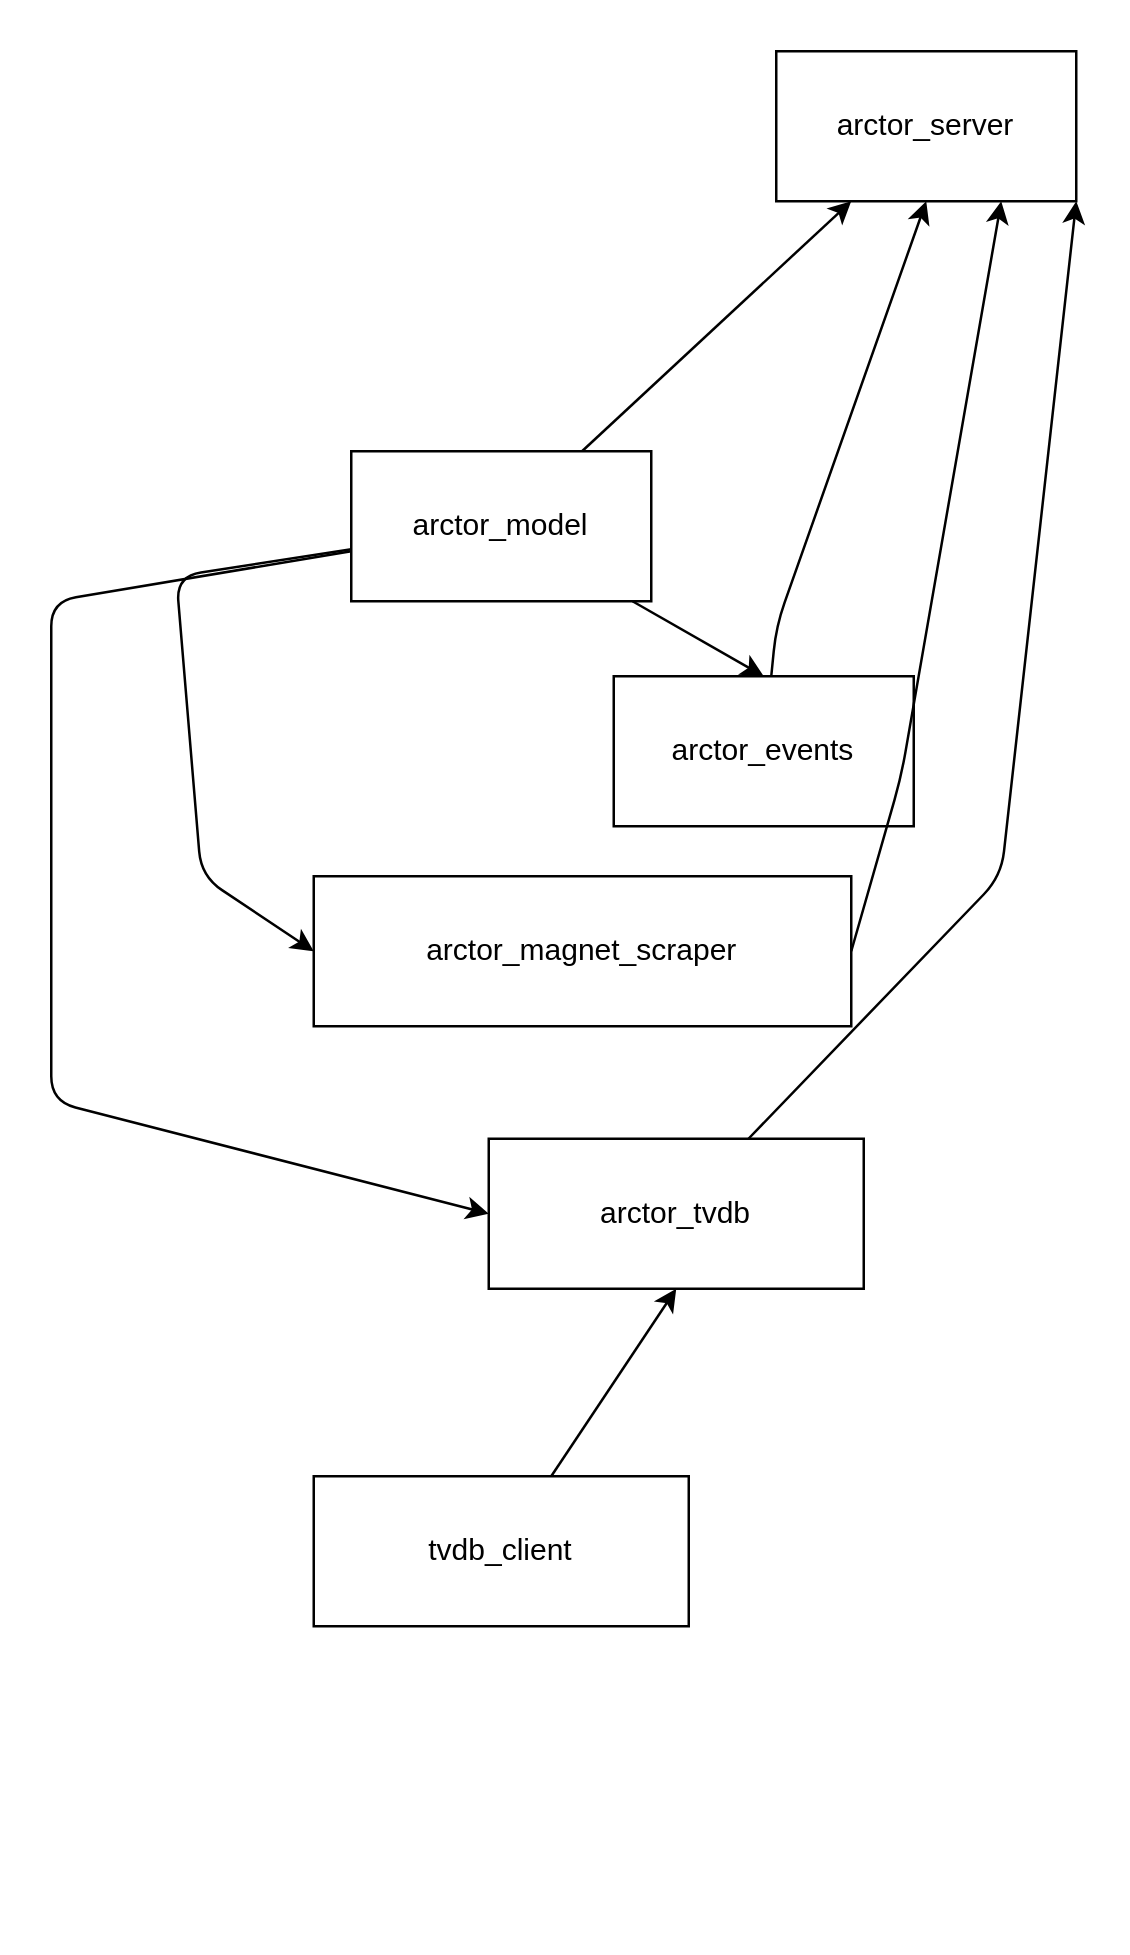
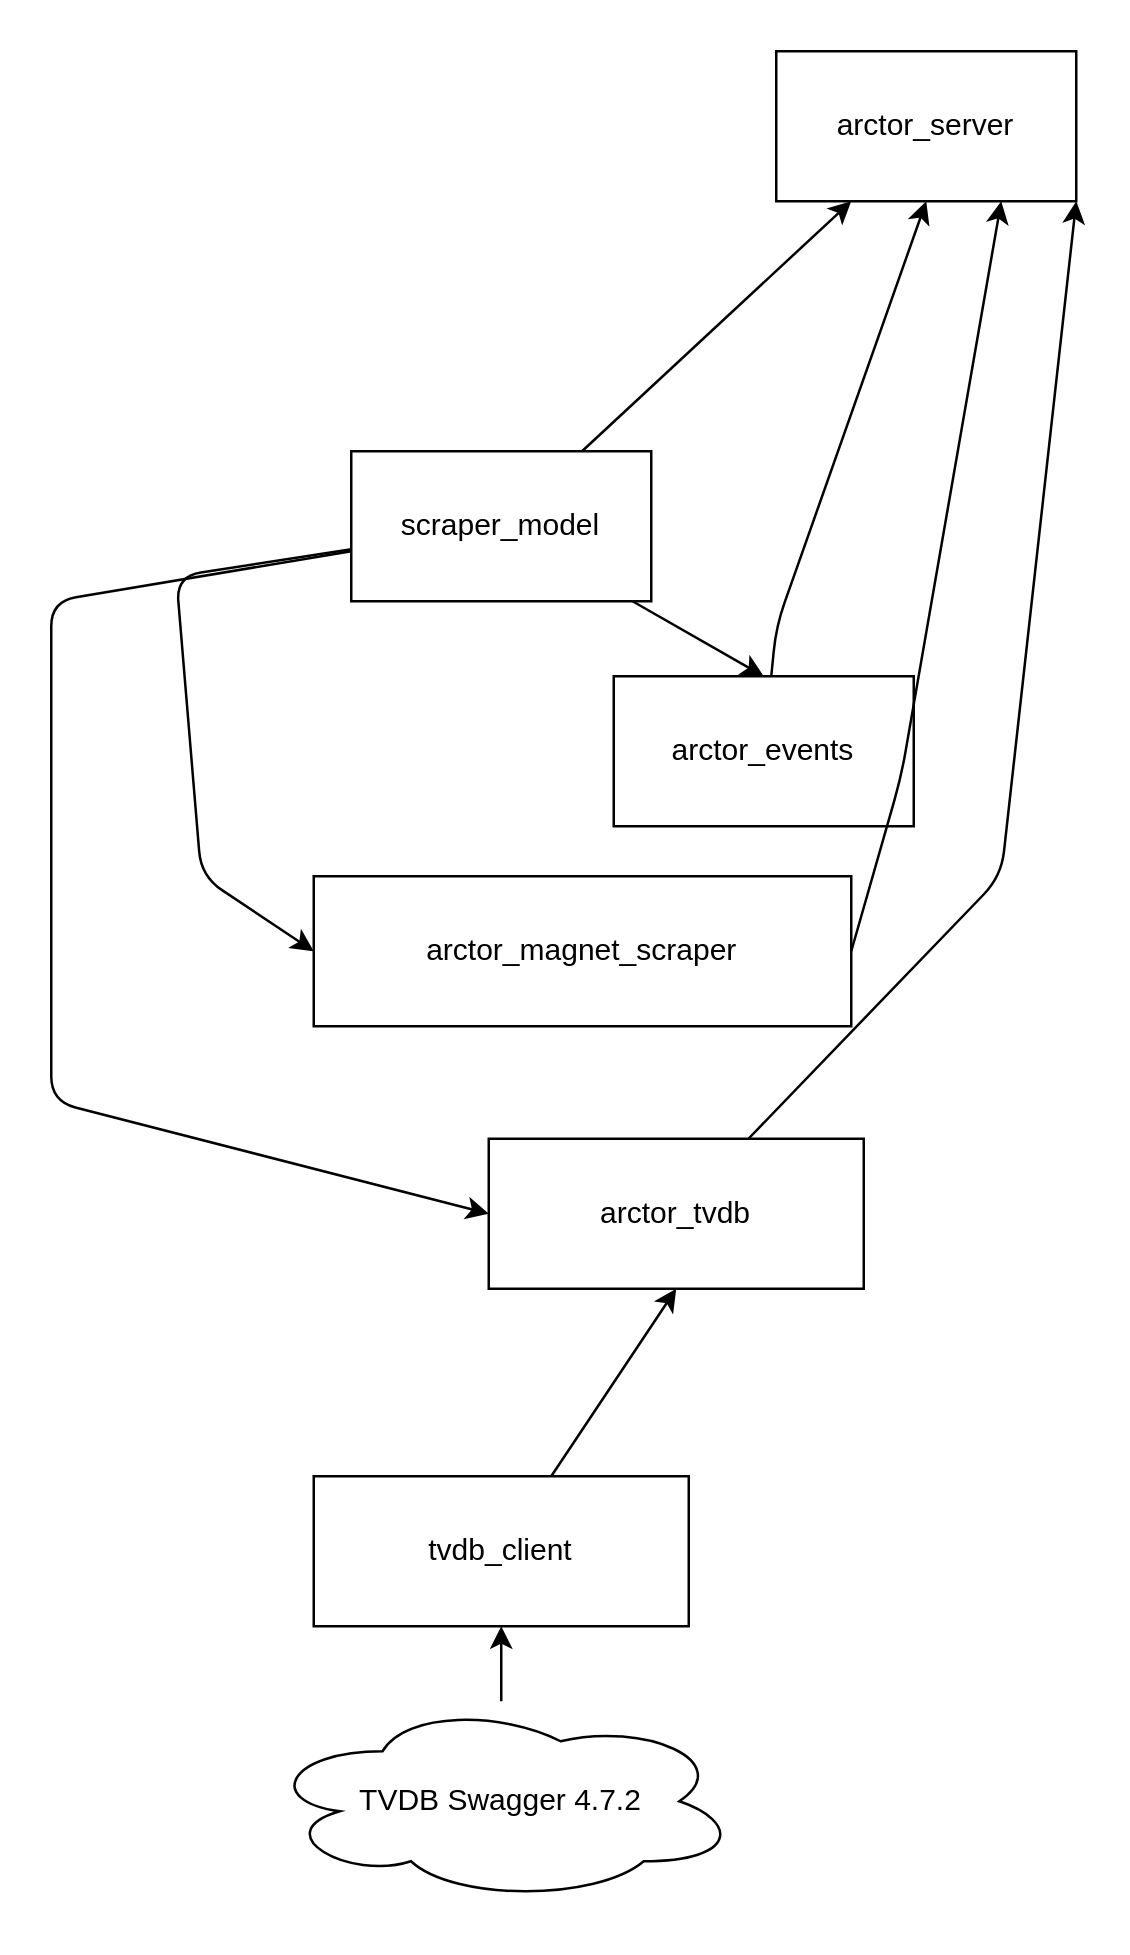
node "arctor_model": label "arctor_model" -> "scraper_model"
edge "TVDB Swagger 4.7.2" -> "tvdb_client": added
node "TVDB Swagger 4.7.2": added
